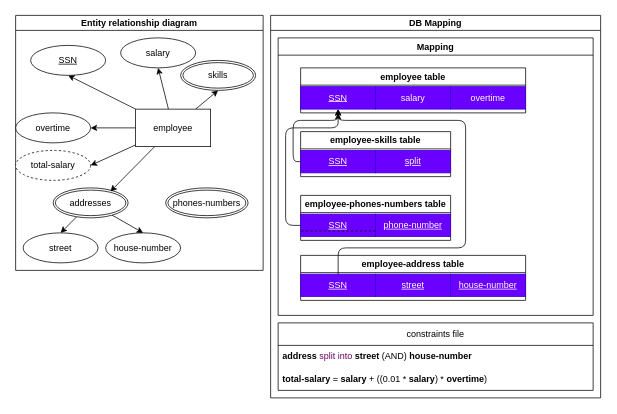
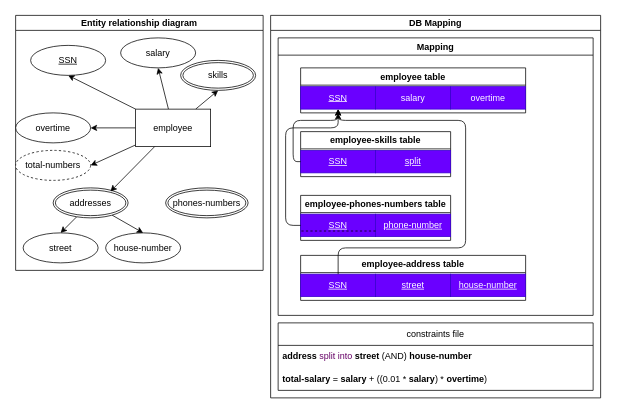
node "total-salary": label "total-salary" -> "total-numbers"
